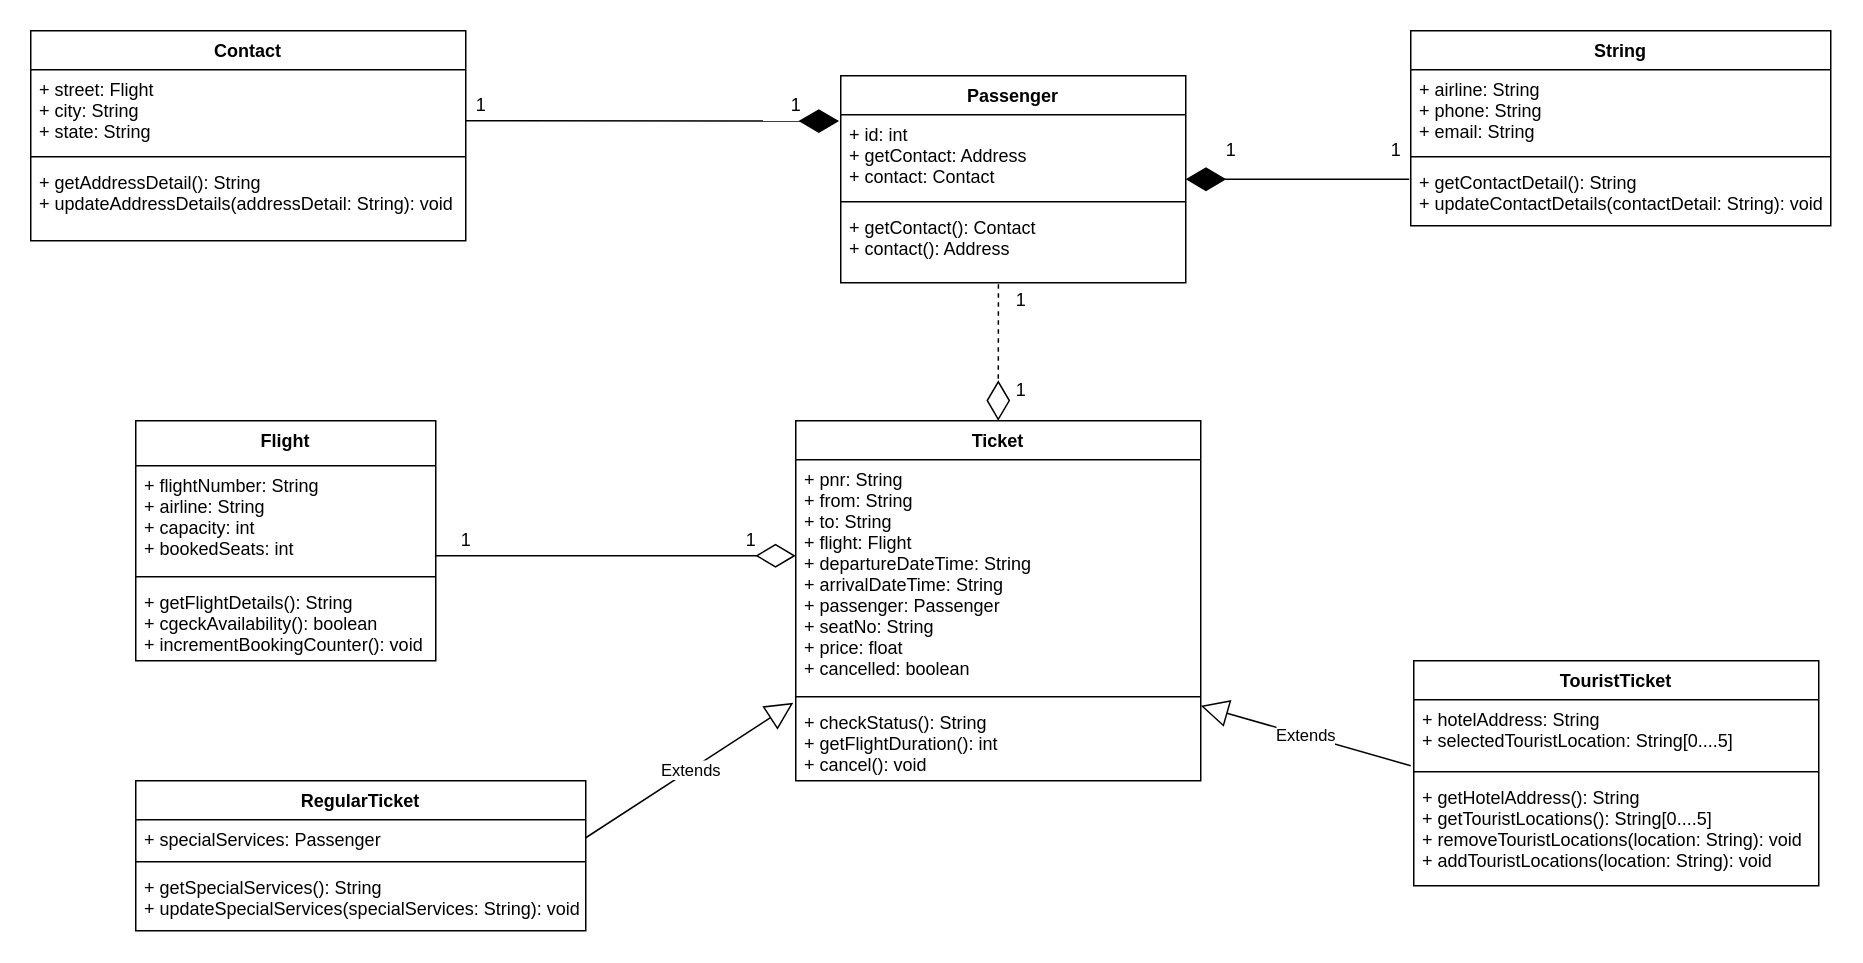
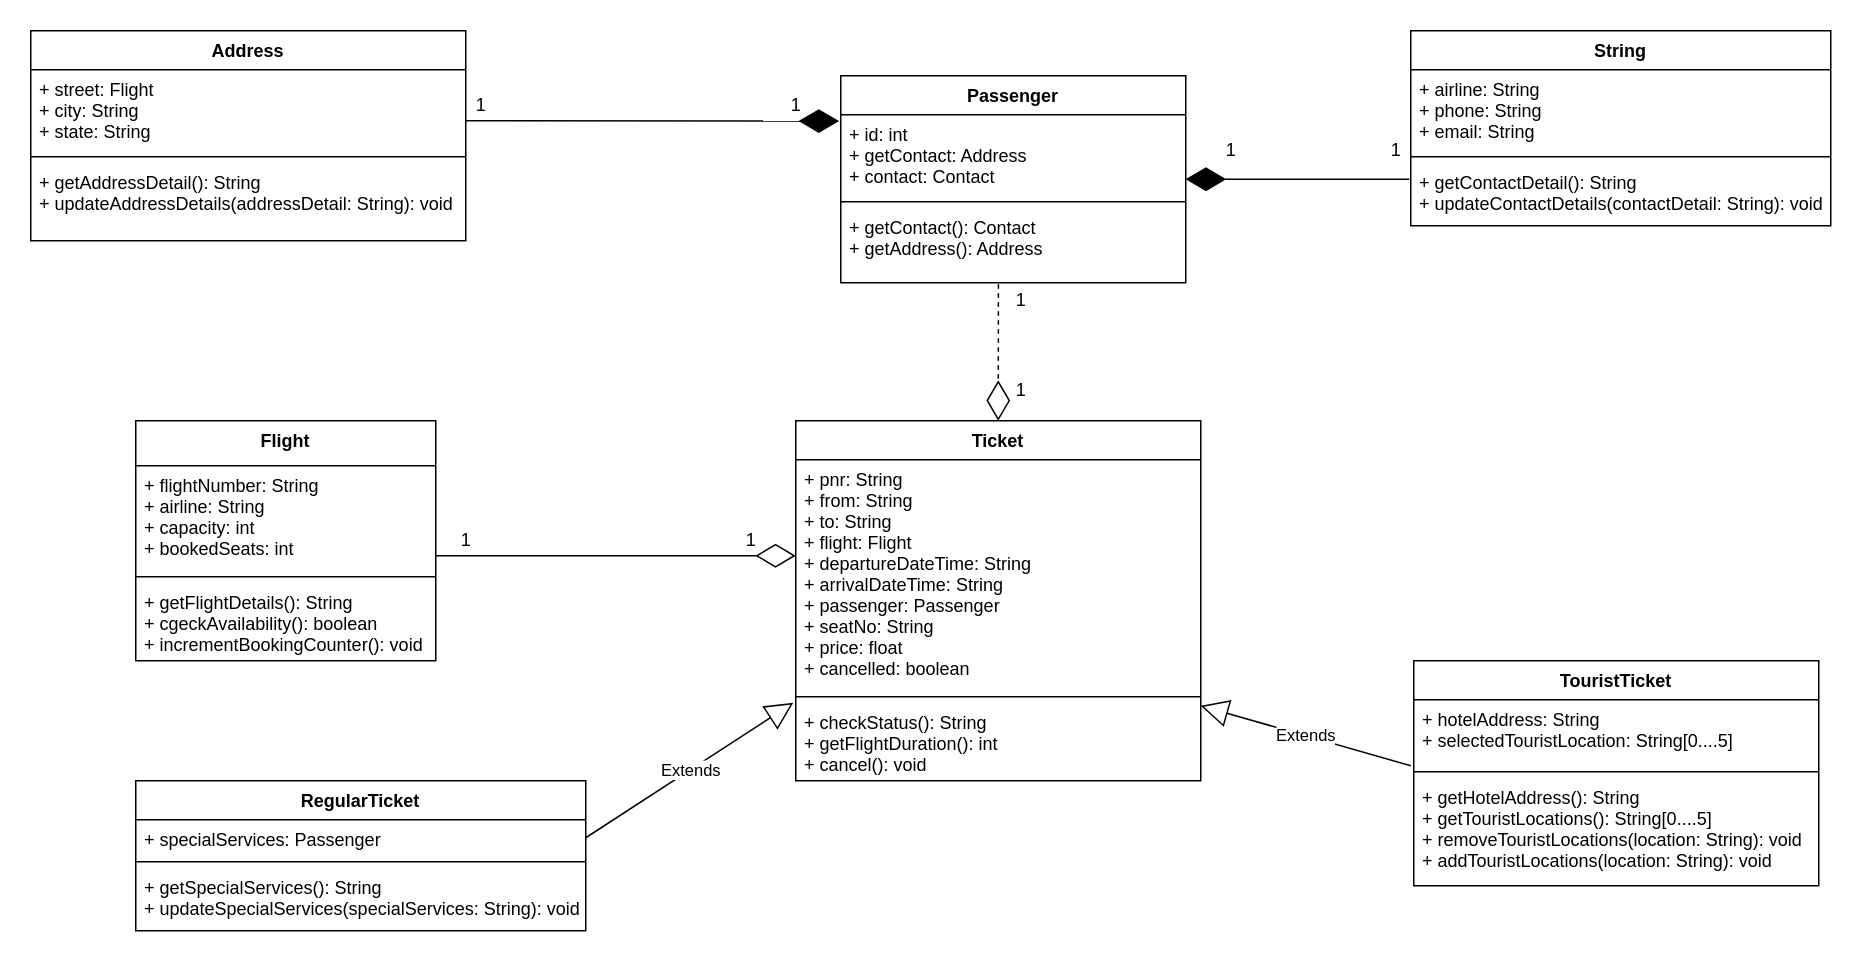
node "Contact": label "Contact" -> "Address"
node "+ getContact(): Contact + contact(): Address": label "+ getContact(): Contact + contact(): Address" -> "+ getContact(): Contact + getAddress(): Address"
